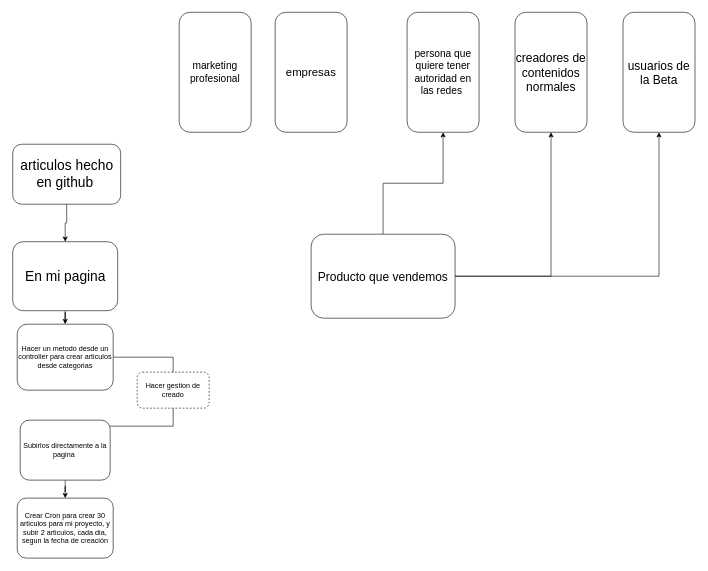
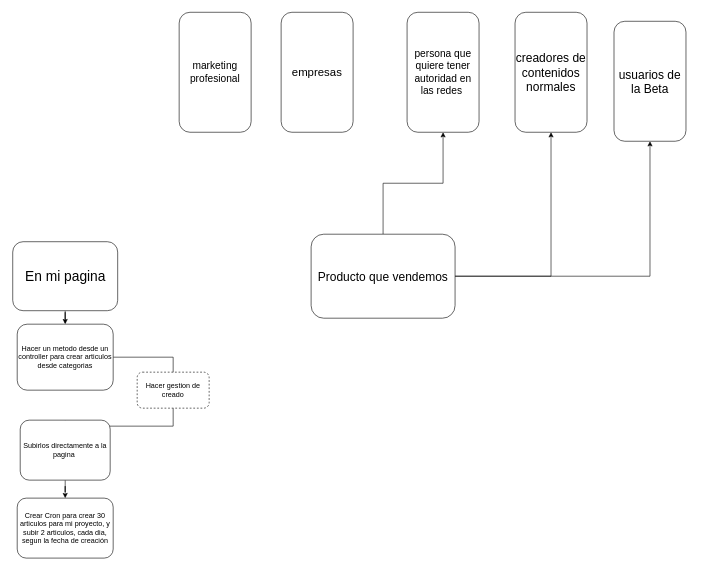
node "empresas": moved (311, 72) -> (317, 72)
node "usuarios de la Beta": moved (659, 72) -> (650, 81)
node "articulos hecho en github": removed
edge "articulos hecho en github" -> "En mi pagina": removed
